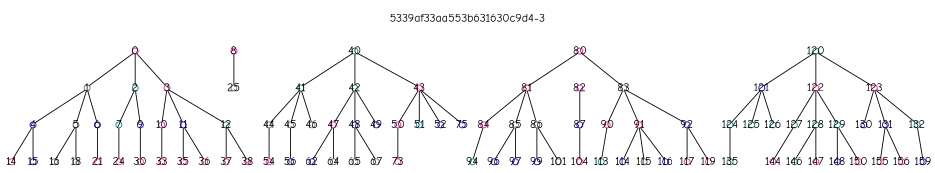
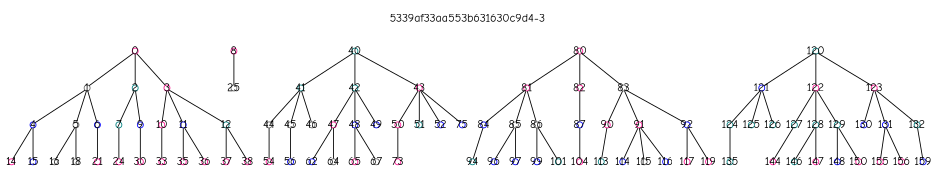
edge "80" -- "82": added
node "84": color deeppink -> blue
node "65": color gray40 -> deeppink
